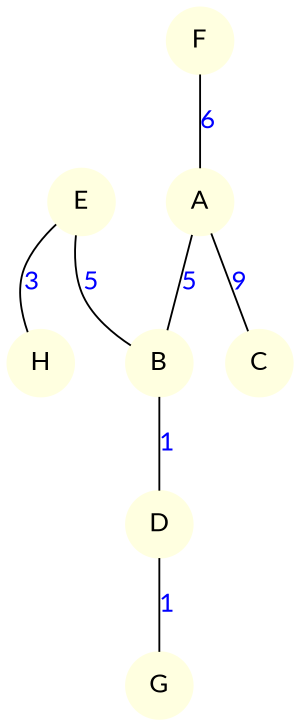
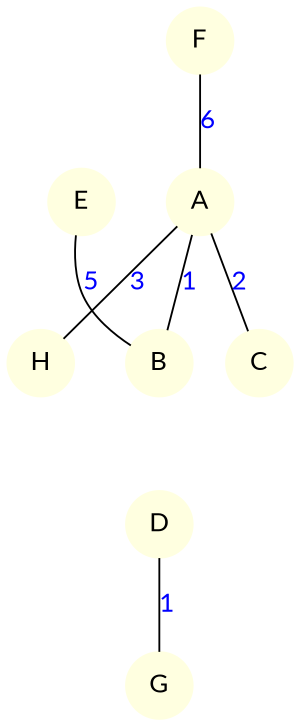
edge "E" -- "H": now "A" -- "H"
edge "A" -- "B": label "5" -> "1"
edge "A" -- "C": label "9" -> "2"
edge "B" -- "D": removed, label "1"
